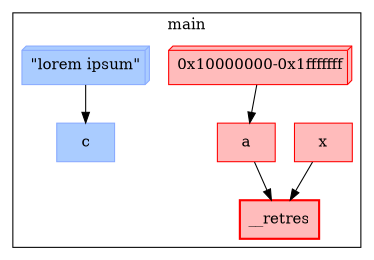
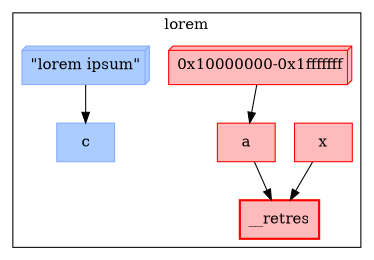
cluster "main": label "main" -> "lorem"
